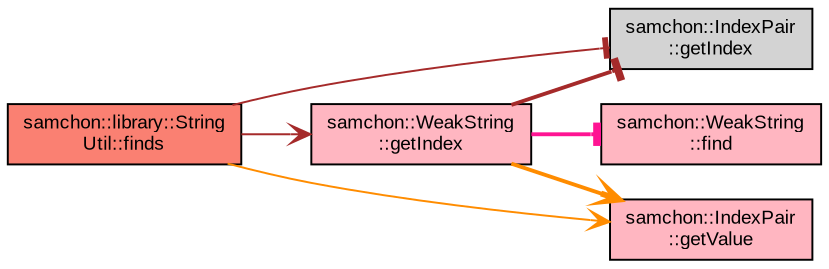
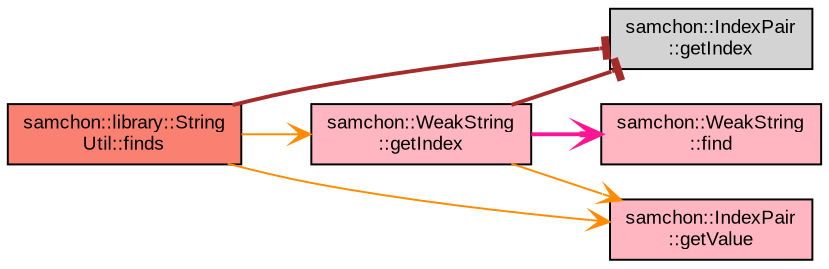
edge "samchon::library::String Util::finds" -> "samchon::IndexPair ::getIndex": style solid -> bold
edge "samchon::library::String Util::finds" -> "samchon::WeakString ::getIndex": color brown -> darkorange
edge "samchon::WeakString ::getIndex" -> "samchon::WeakString ::find": arrowhead tee -> vee
edge "samchon::WeakString ::getIndex" -> "samchon::IndexPair ::getValue": style bold -> solid
